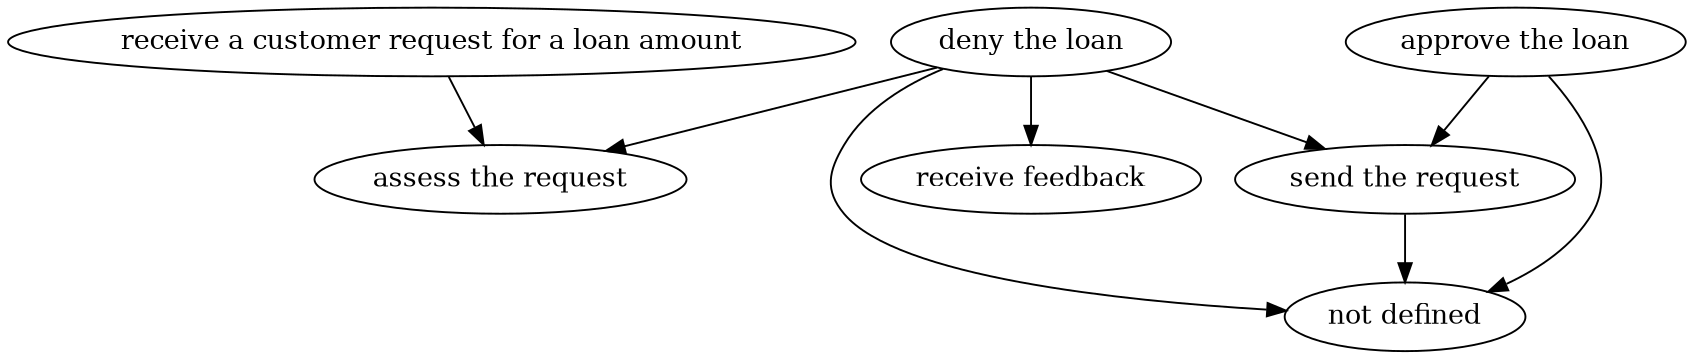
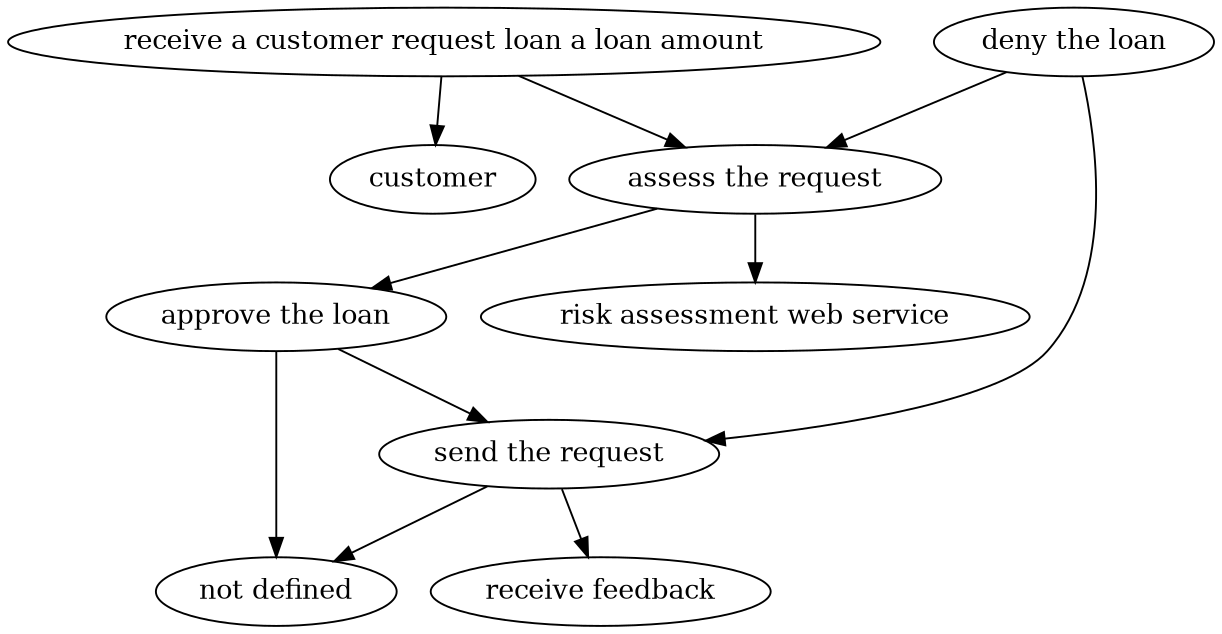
node "receive a customer request for a loan amount": label "receive a customer request for a loan amount" -> "receive a customer request loan a loan amount"
edge "deny the loan" -> "receive feedback": now "send the request" -> "receive feedback"
node "customer": added
edge "assess the request" -> "approve the loan": added
edge "deny the loan" -> "not defined": removed
node "risk assessment web service": added
